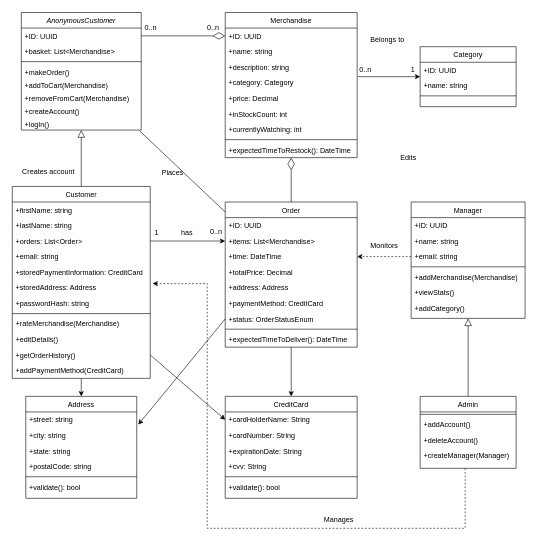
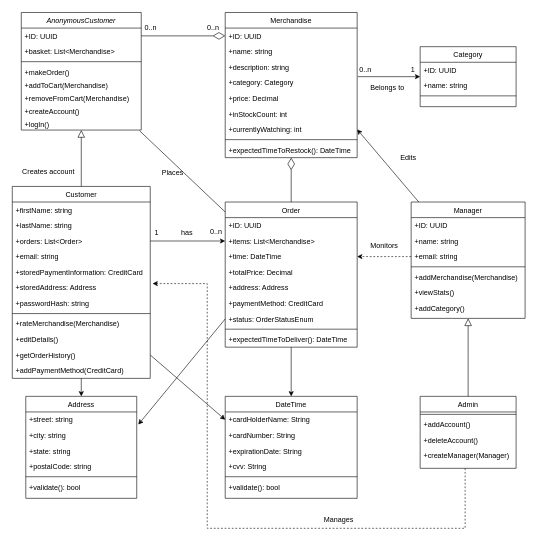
node "Belongs to": moved (387, 39) -> (387, 87)
edge "Manager" -> "+currentlyWatching: int": added
node "CreditCard": label "CreditCard" -> "DateTime"
